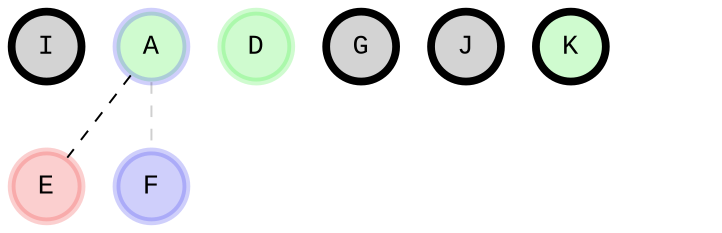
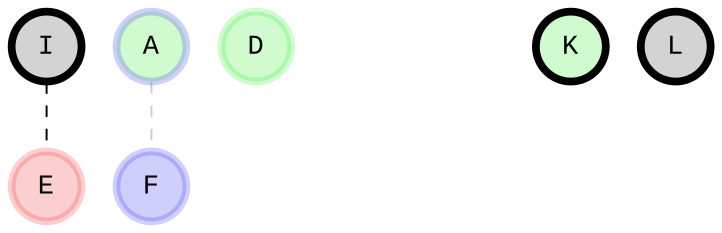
node "G": removed
node "J": removed
node "L": added
edge "A" -- "E": now "I" -- "E"
